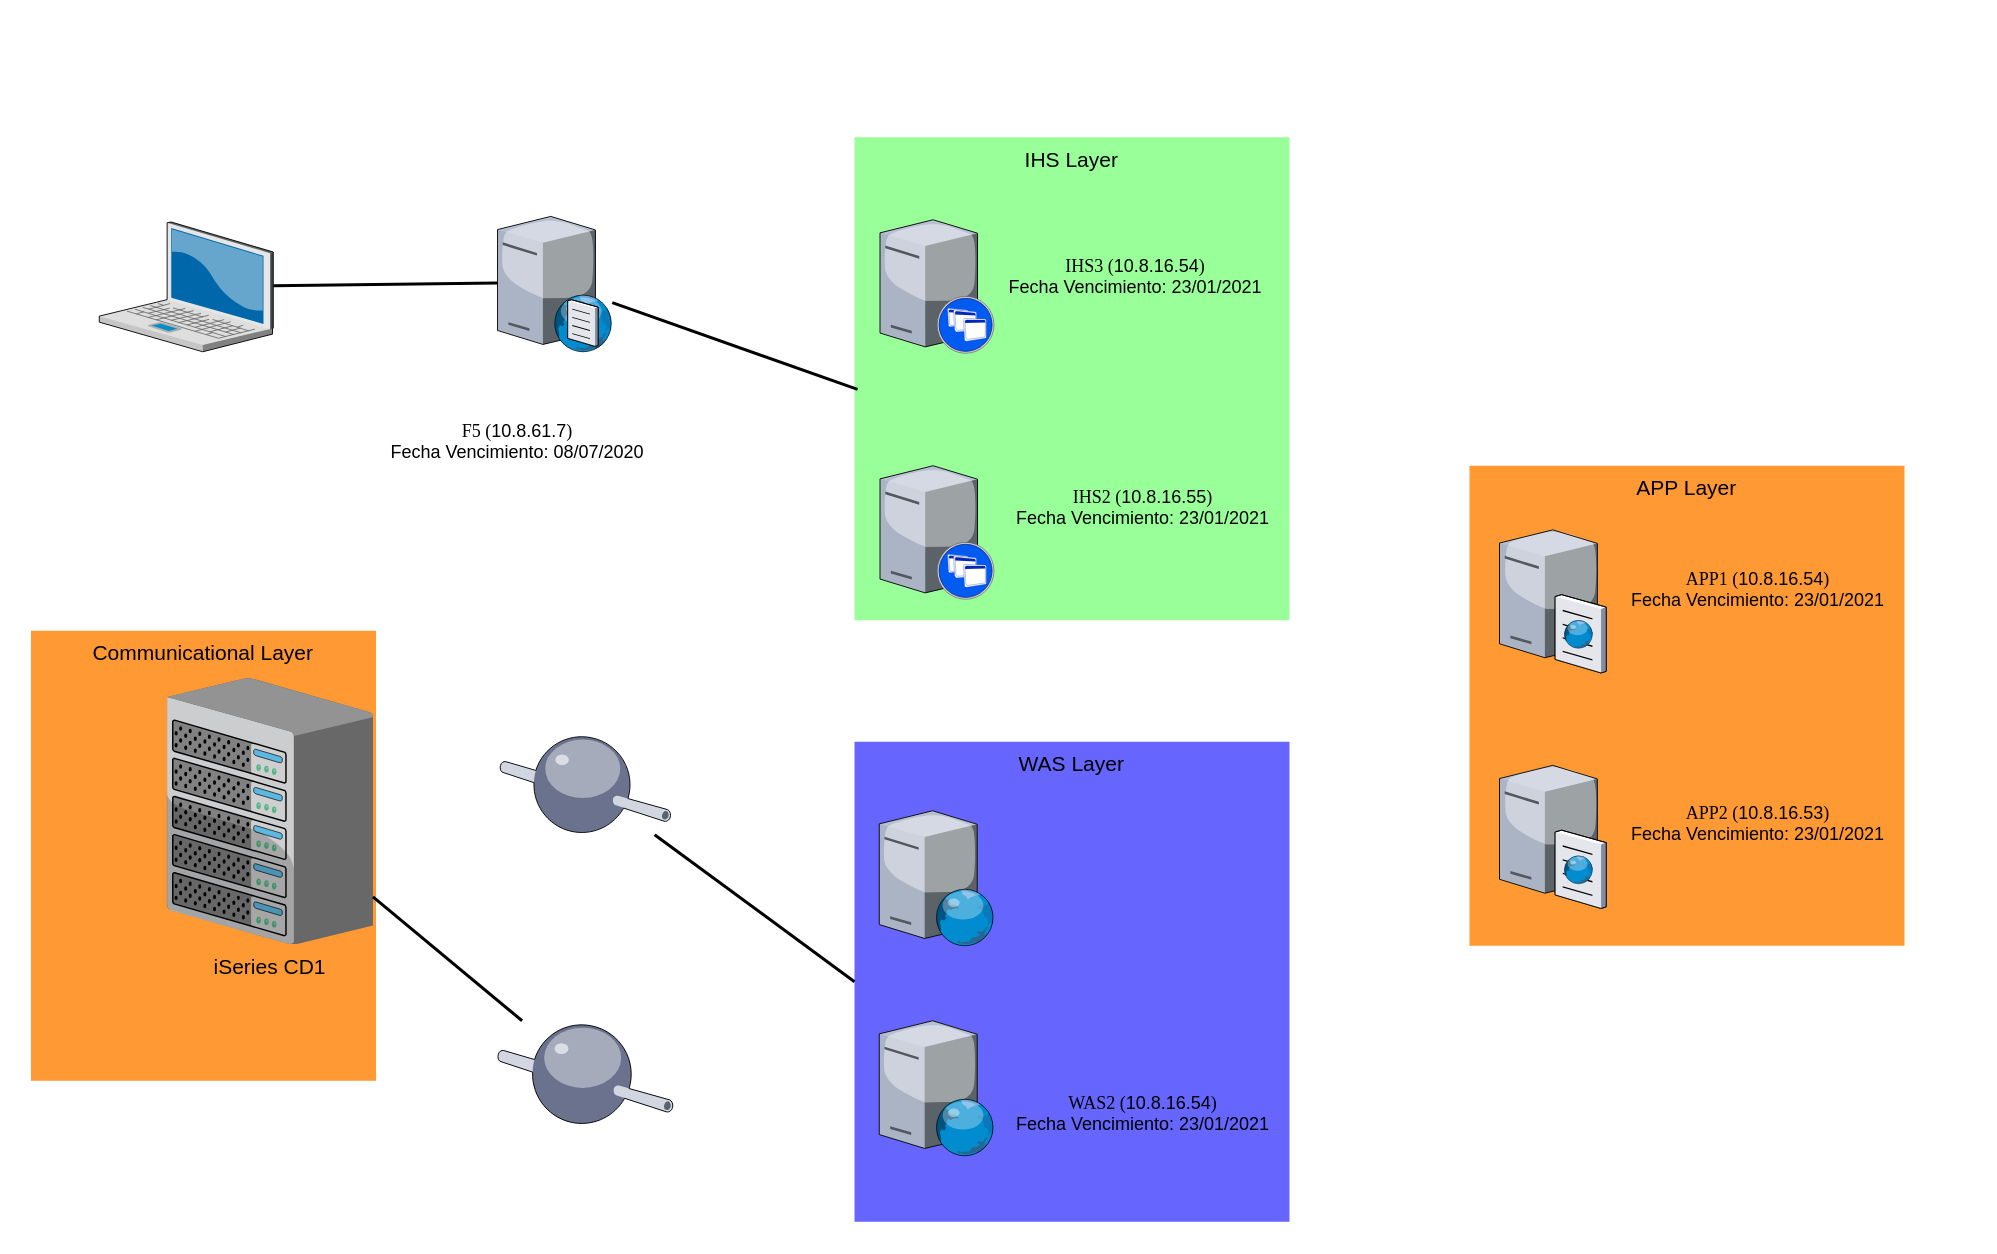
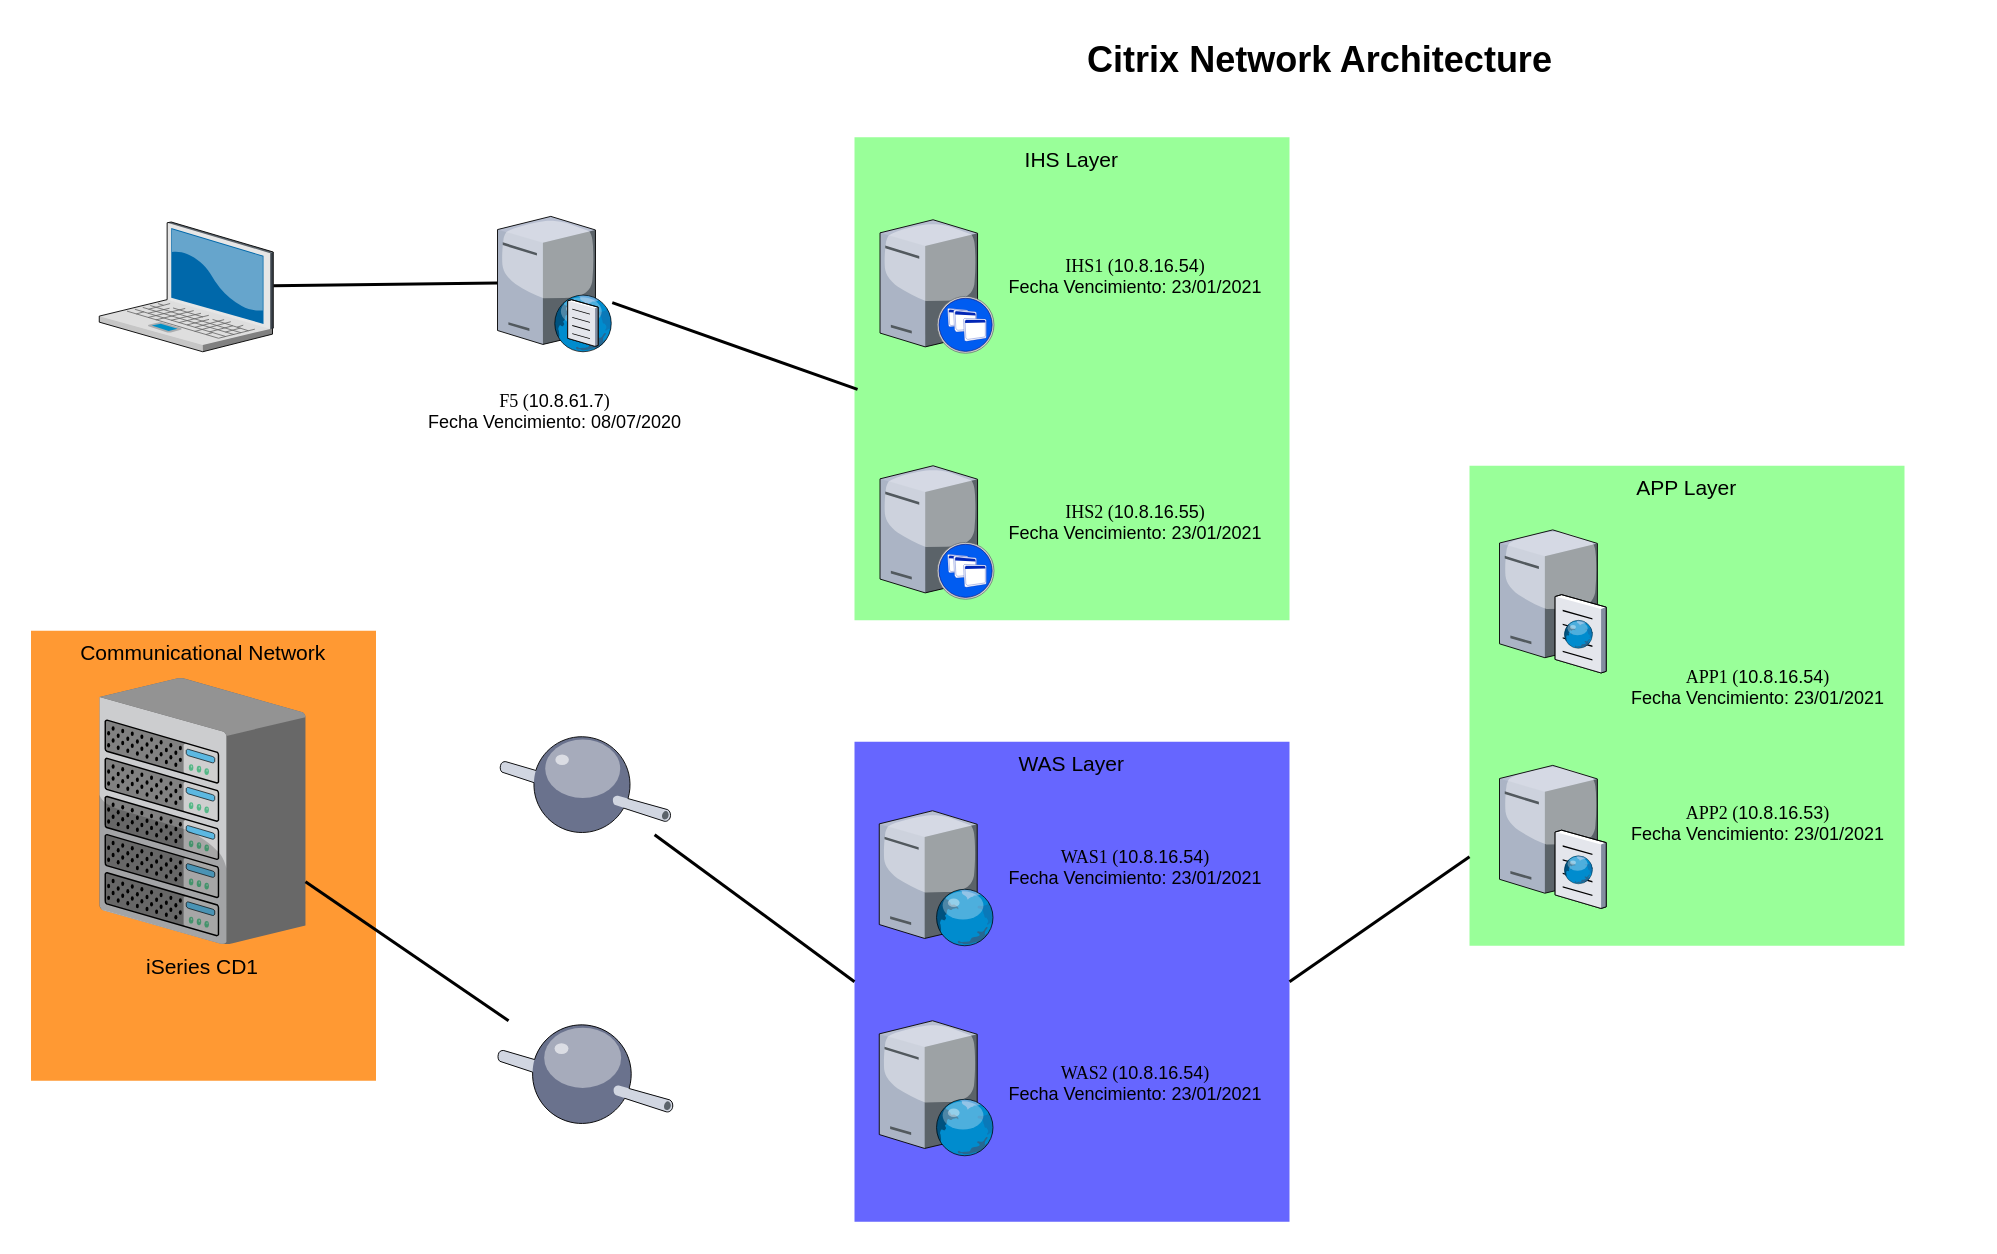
node "Citrix Network Architecture": added
node "IHS3 (10.8.16.54) Fecha Vencimiento: 23/01/2021": label "IHS3 (10.8.16.54) Fecha Vencimiento: 23/01/2021" -> "IHS1 (10.8.16.54) Fecha Vencimiento: 23/01/2021"
node "F5 (10.8.61.7) Fecha Vencimiento: 08/07/2020": moved (517, 452) -> (554, 422)
node "IHS2 (10.8.16.55) Fecha Vencimiento: 23/01/2021": moved (1143, 518) -> (1136, 533)
node "APP1 (10.8.16.54) Fecha Vencimiento: 23/01/2021": moved (1758, 600) -> (1758, 698)
node "Communicational Layer": label "Communicational Layer" -> "Communicational Network"
node "APP Layer": fillcolor #ff9933 -> #99ff99
node "iSeries CD1": moved (270, 811) -> (202, 811)
node "WAS1 (10.8.16.54) Fecha Vencimiento: 23/01/2021": added
edge "APP Layer" -- "WAS Layer": added
node "WAS2 (10.8.16.54) Fecha Vencimiento: 23/01/2021": moved (1143, 1124) -> (1136, 1094)
